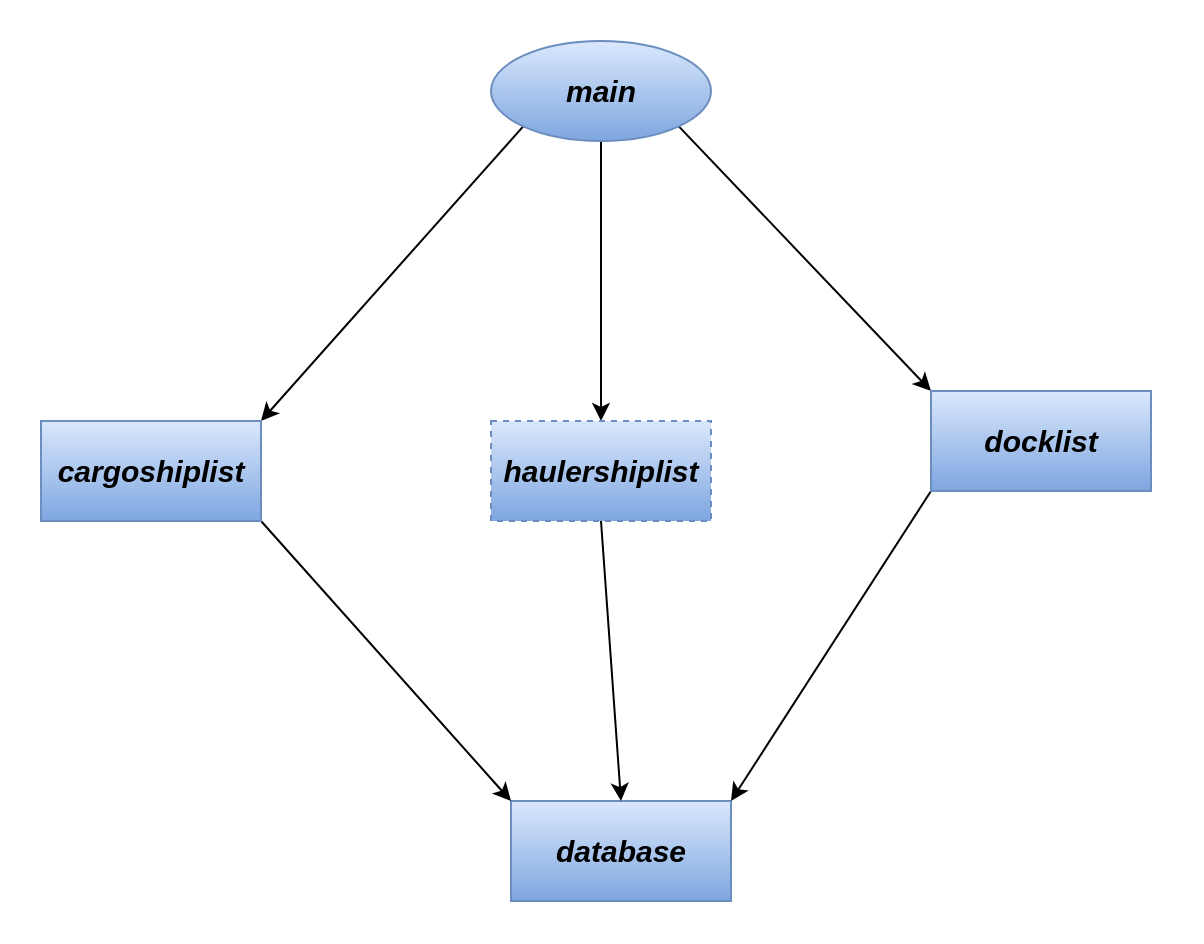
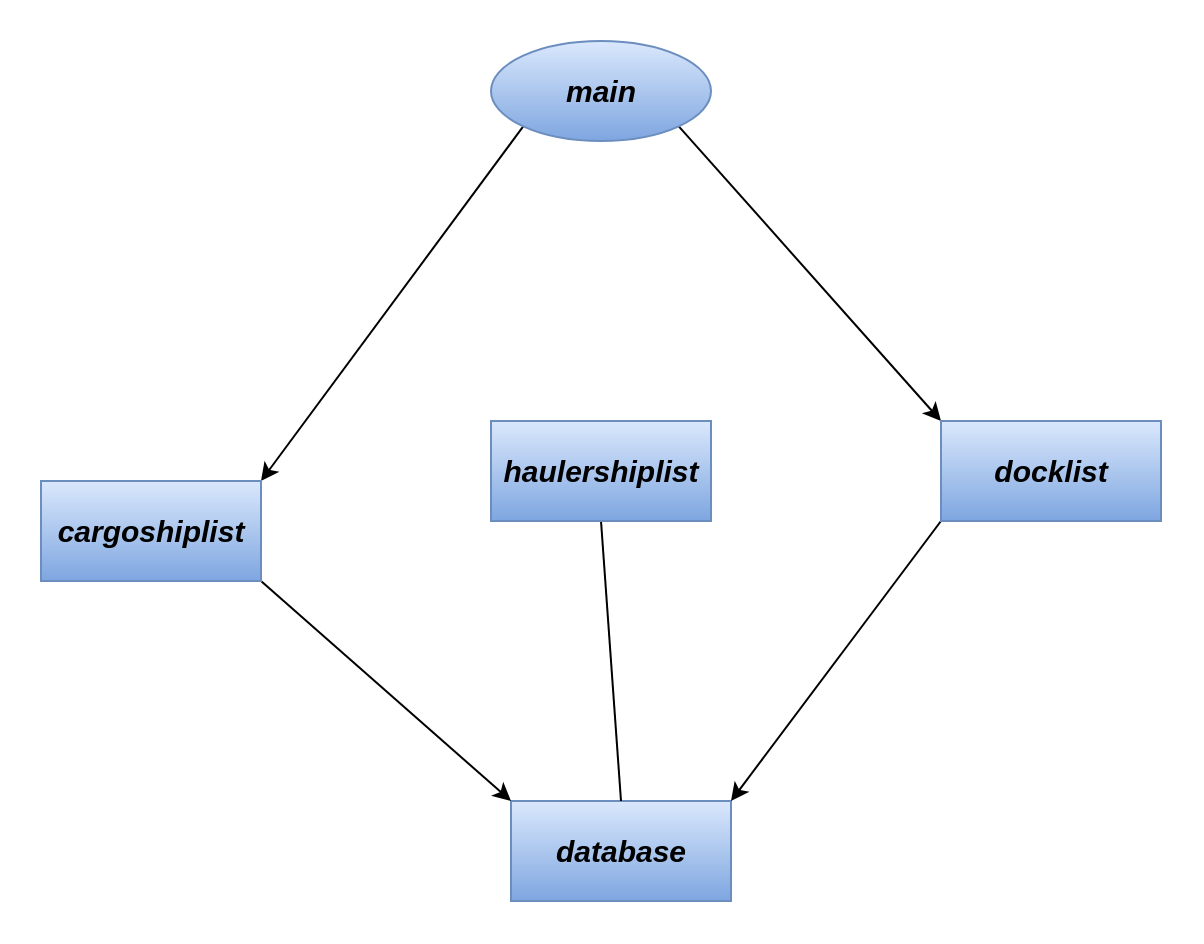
edge "main" -> "haulershiplist": removed
node "docklist": moved (1041, 441) -> (1051, 471)
node "cargoshiplist": moved (151, 471) -> (151, 531)
node "haulershiplist": style dashed -> solid
edge "haulershiplist" -> "database": arrowhead classic -> none
